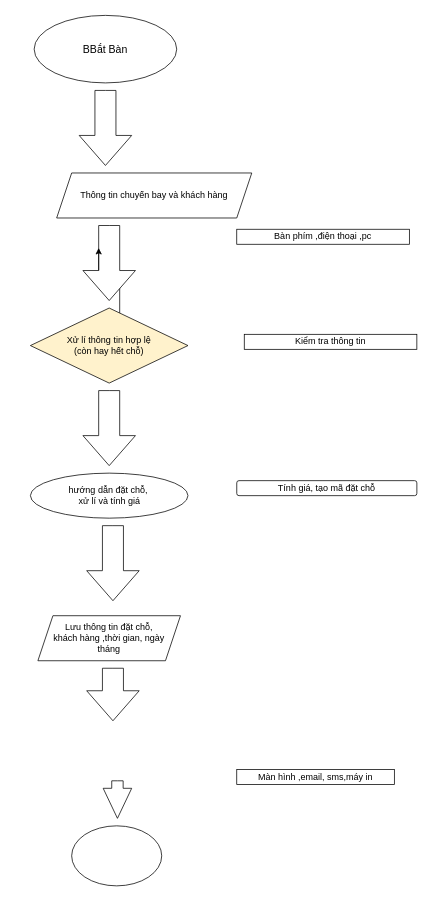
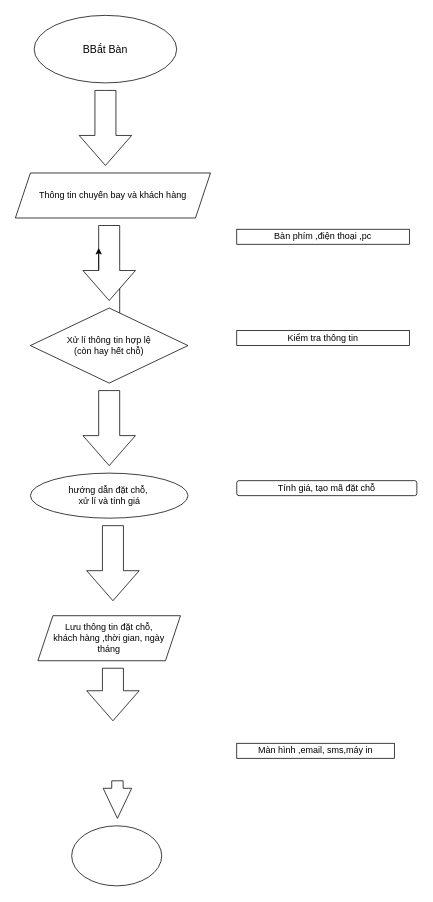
node "Thông tin chuyến bay và khách hàng": moved (154, 195) -> (113, 195)
node "Kiểm tra thông tin": moved (330, 342) -> (323, 338)
node "Xử lí thông tin hợp lệ (còn hay hết chỗ)": fillcolor #fff2cc -> #ffffff
node "Màn hình ,email, sms,máy in": moved (315, 777) -> (315, 750)
